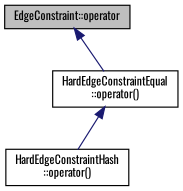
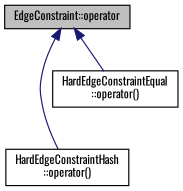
edge "HardEdgeConstraintHash ::operator()" -> "HardEdgeConstraintEqual ::operator()": now "HardEdgeConstraintHash ::operator()" -> "EdgeConstraint::operator"
